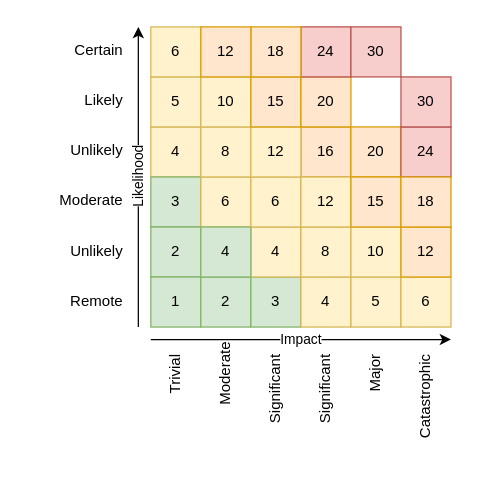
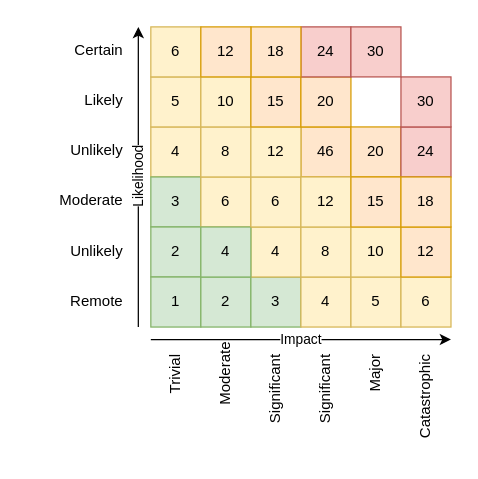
node "16": label "16" -> "46"
